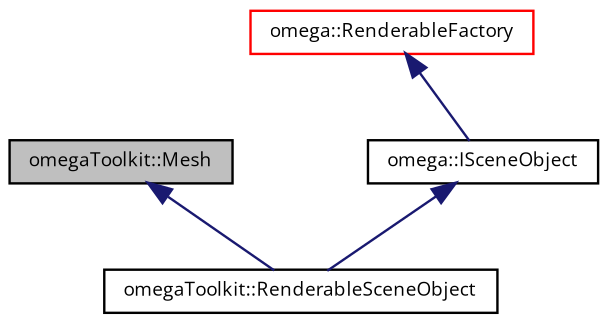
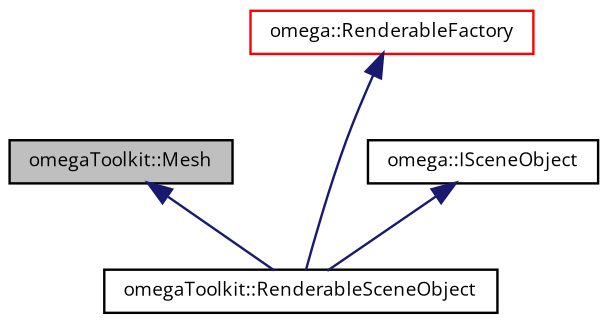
edge "omega::ISceneObject" -> "omega::RenderableFactory": now "omegaToolkit::RenderableSceneObject" -> "omega::RenderableFactory"
